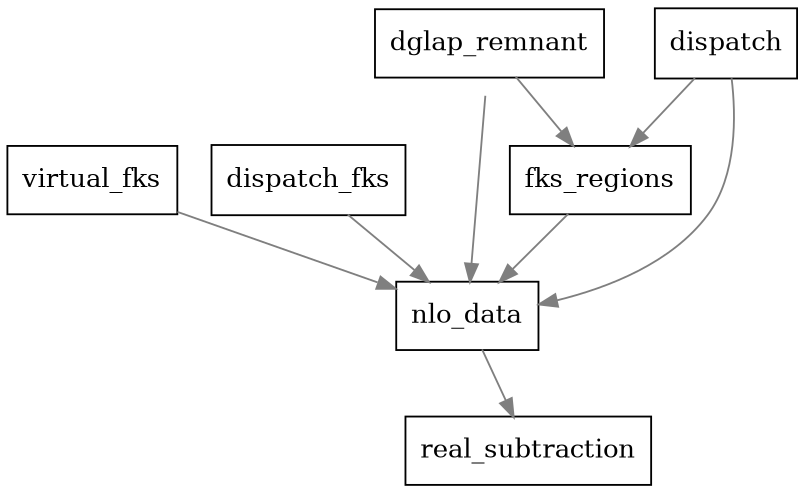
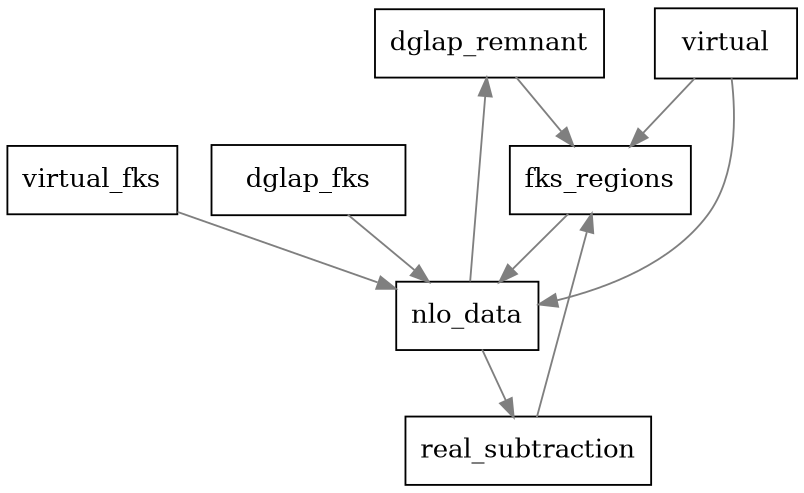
node "dispatch": label "dispatch" -> "virtual"
edge "dglap_remnant" -> "nlo_data": reversed
node "dispatch_fks": label "dispatch_fks" -> "dglap_fks"
edge "real_subtraction" -> "fks_regions": added
